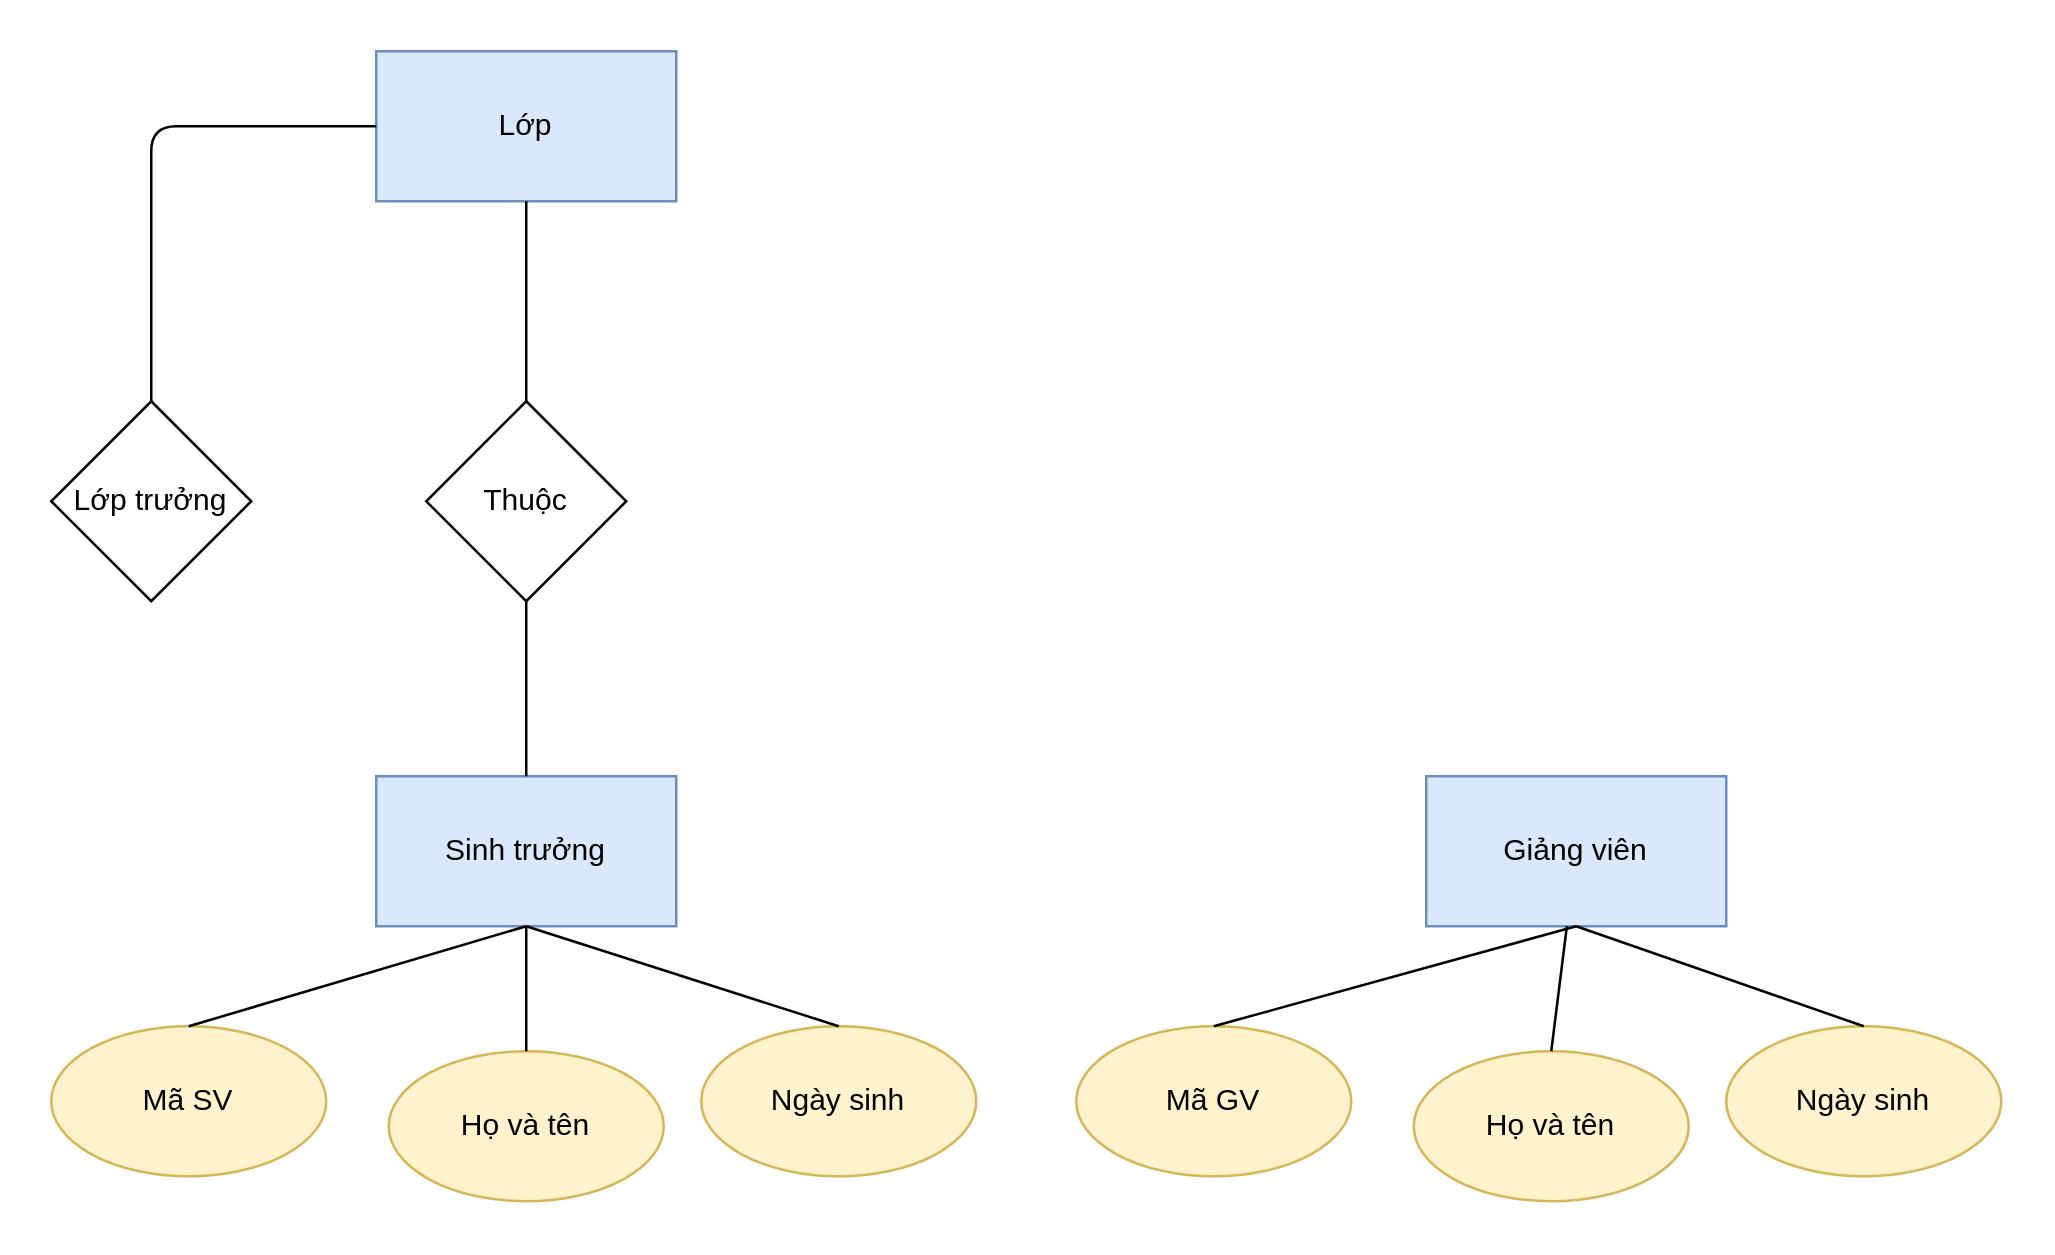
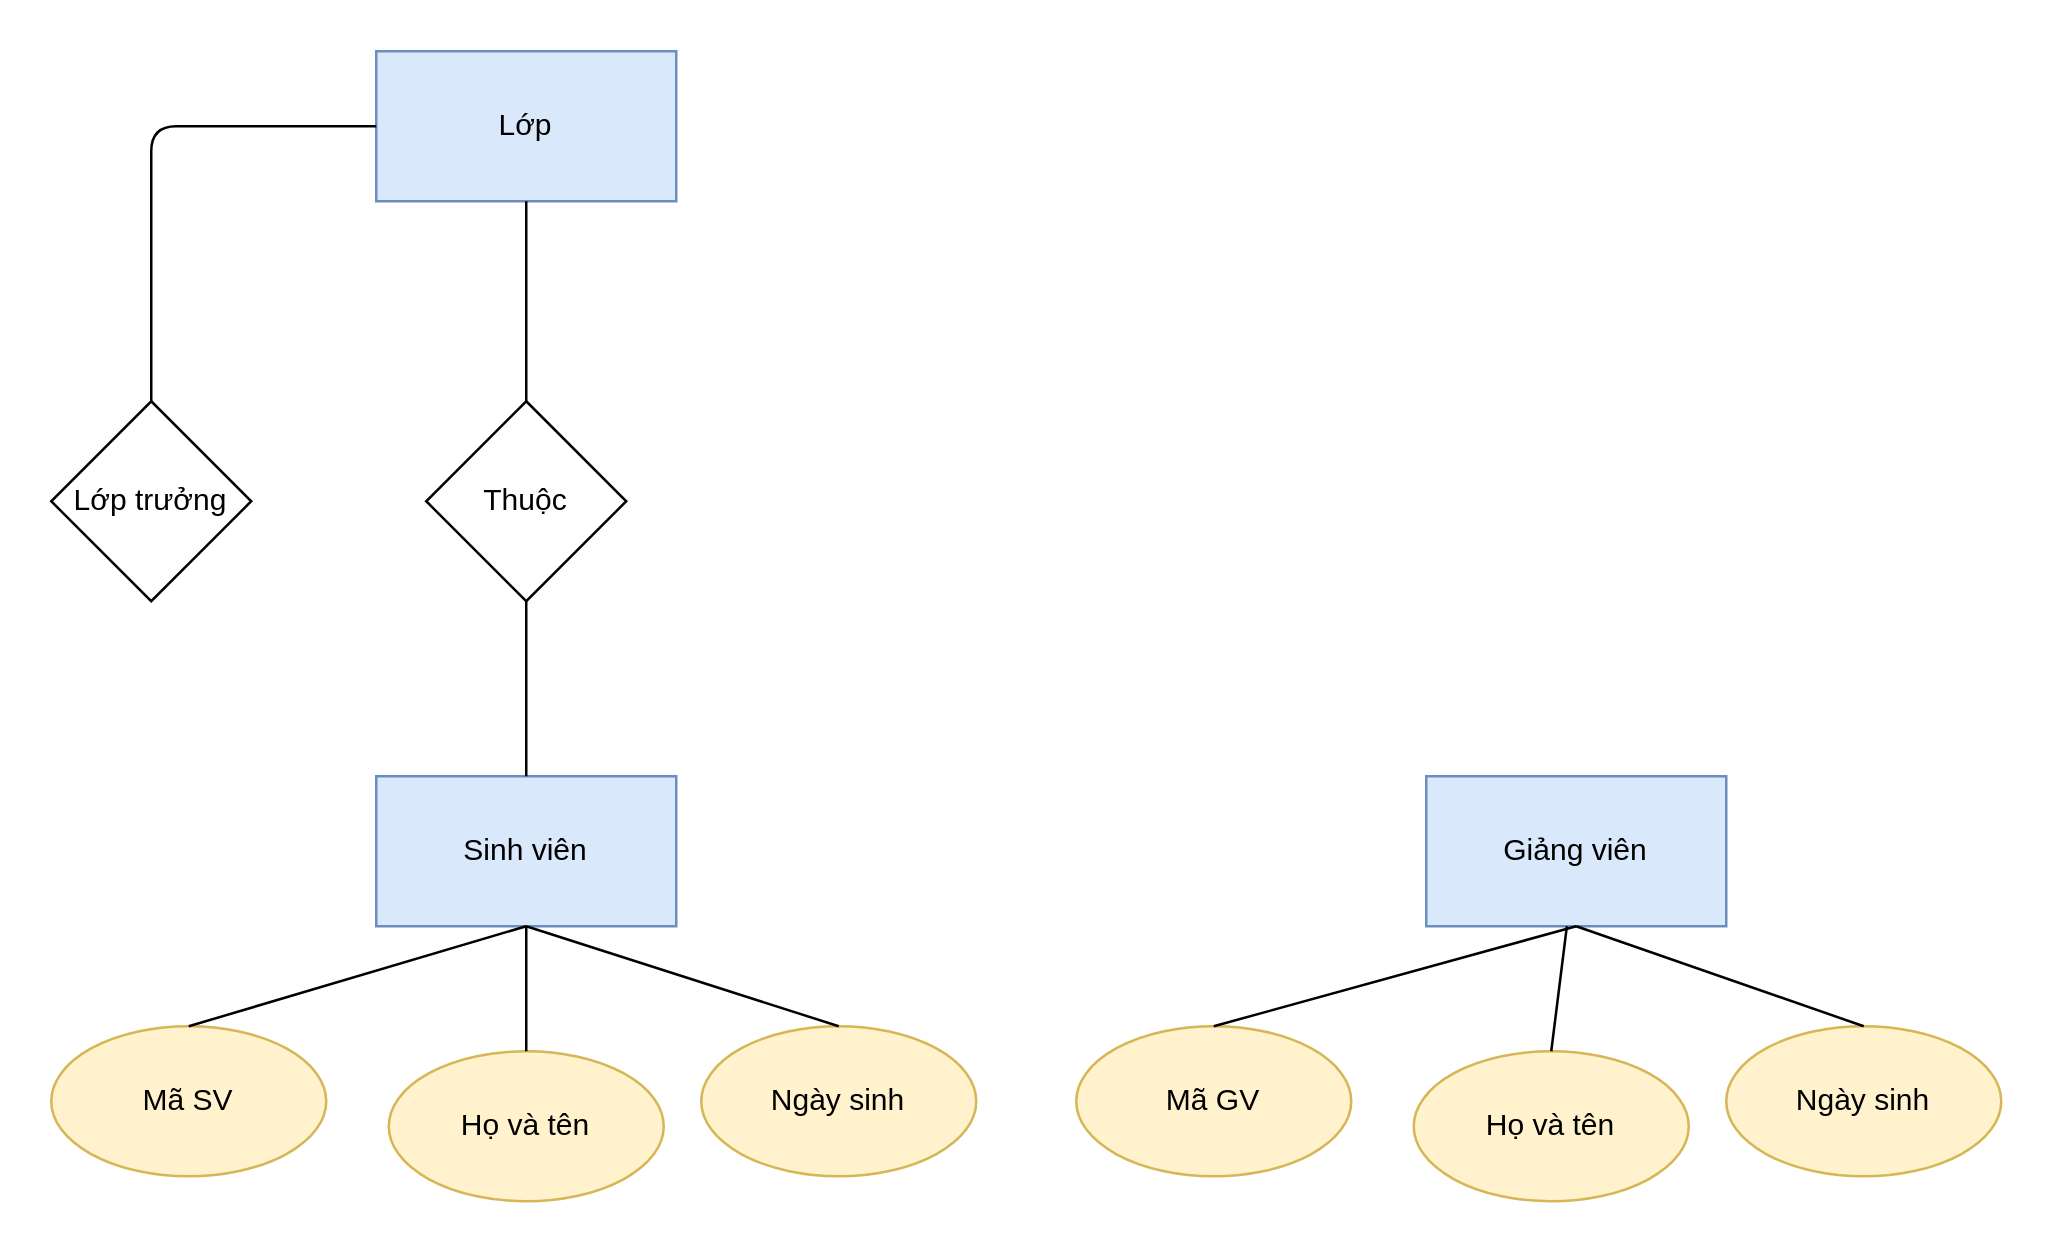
node "Sinh trưởng": label "Sinh trưởng" -> "Sinh viên"
